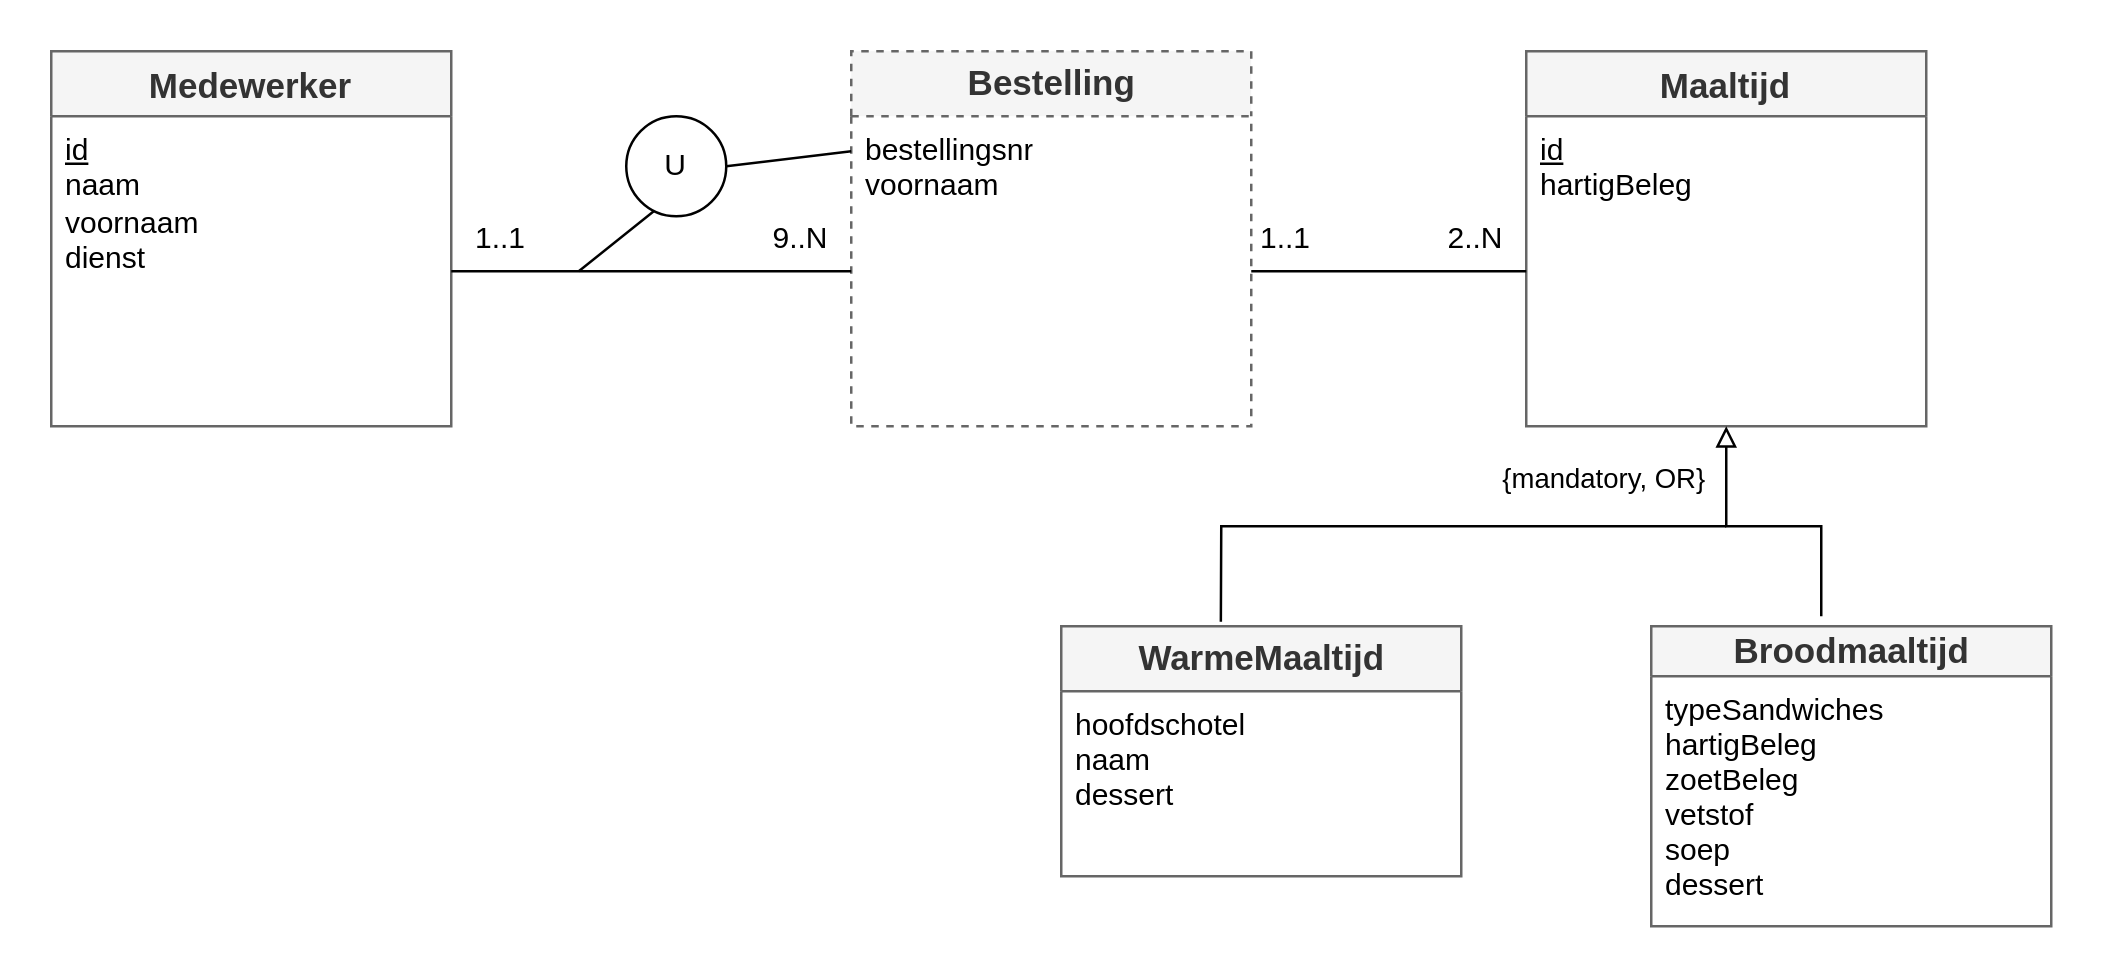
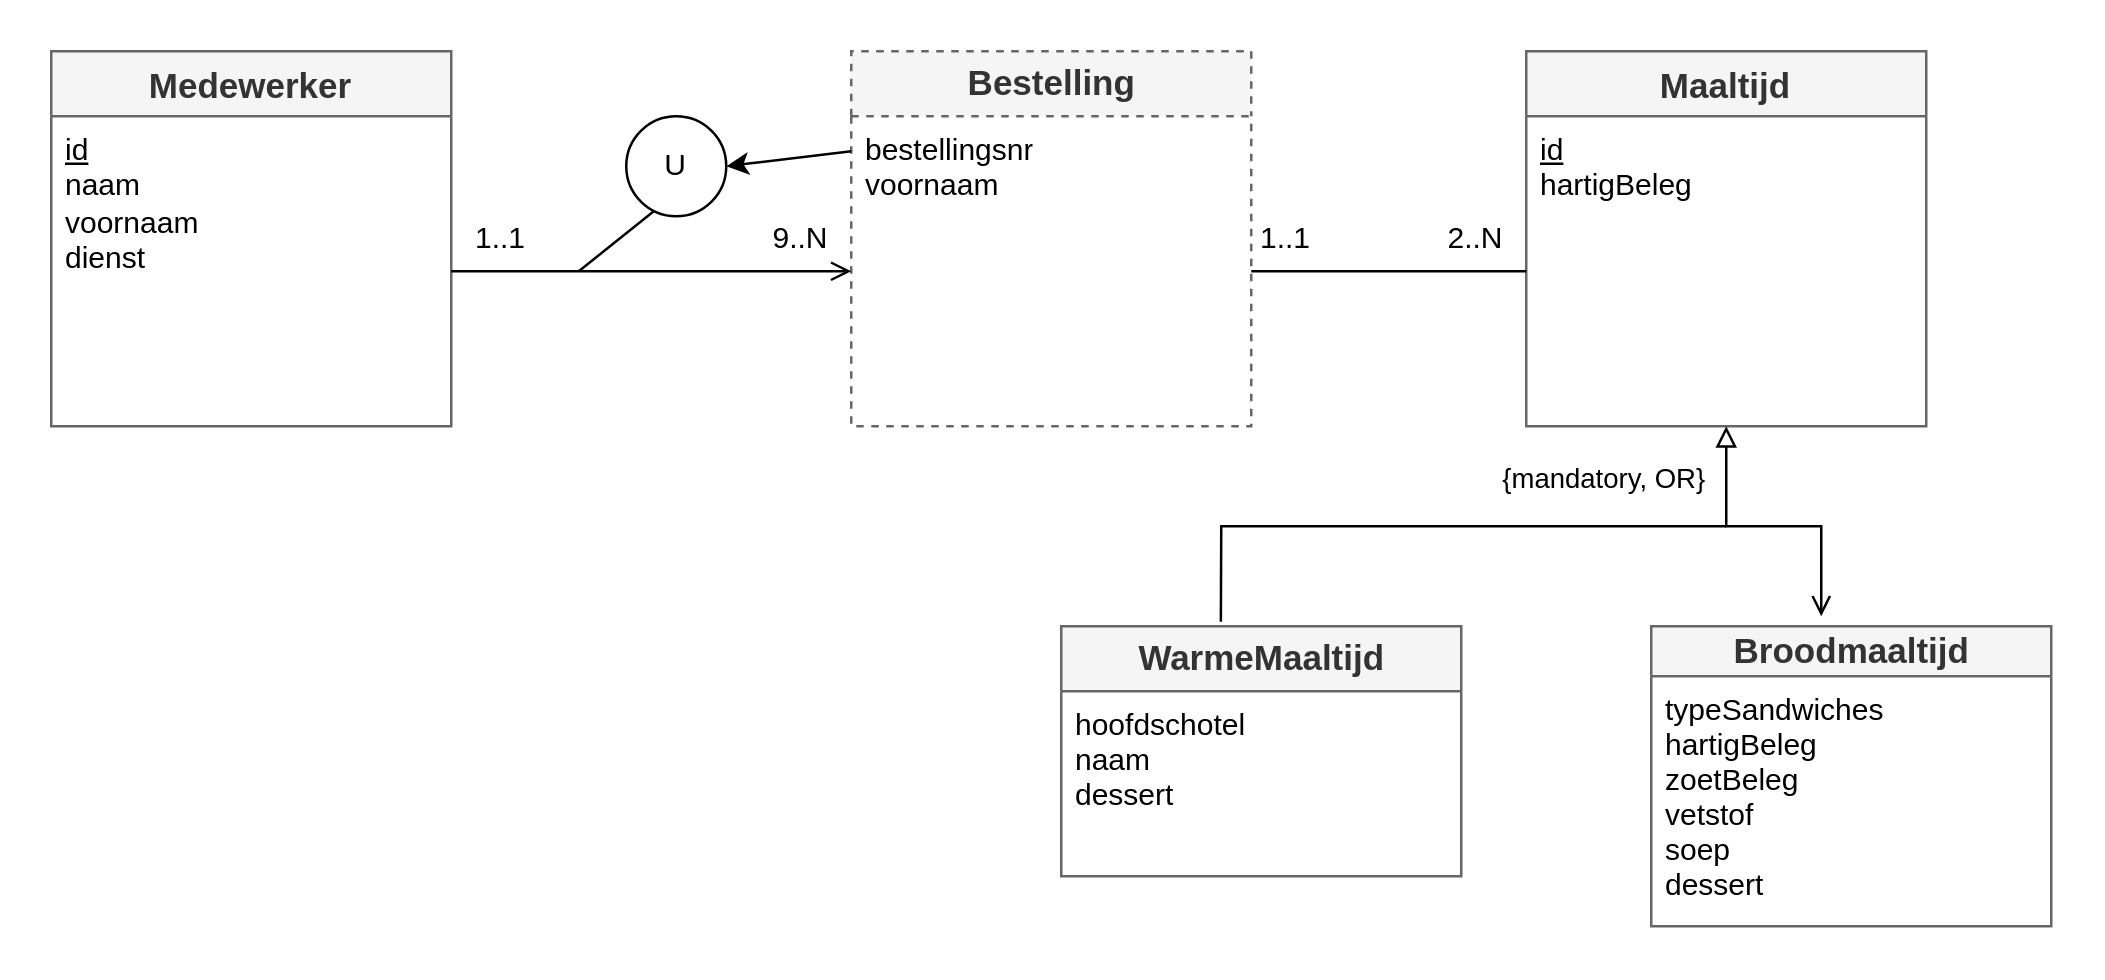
edge "U" -- "bestellingsnr voornaam": arrowhead none -> classic
edge "id naam voornaam dienst" -- "bestellingsnr voornaam": arrowhead none -> open
edge "Broodmaaltijd" -> "id hartigBeleg": arrowhead none -> open
